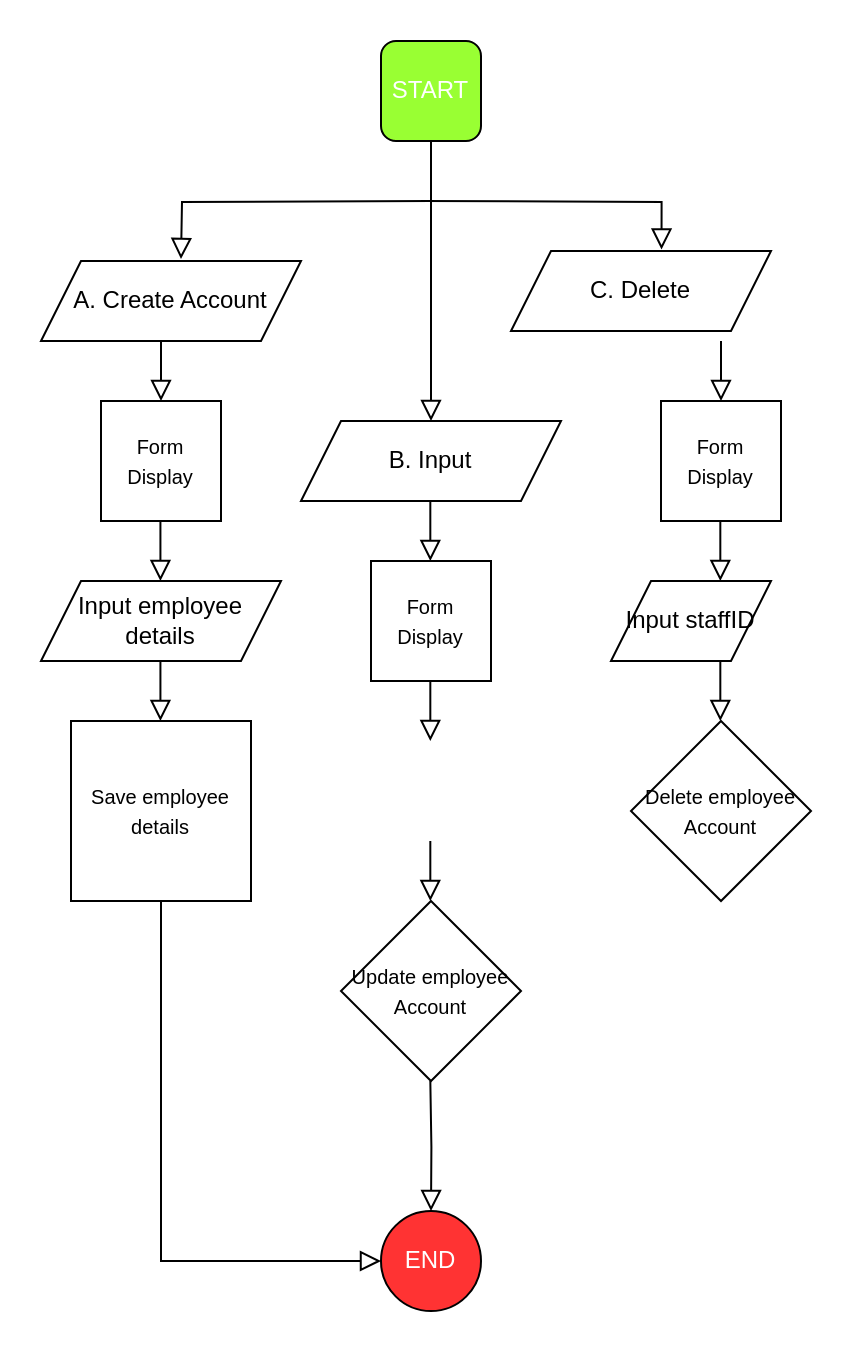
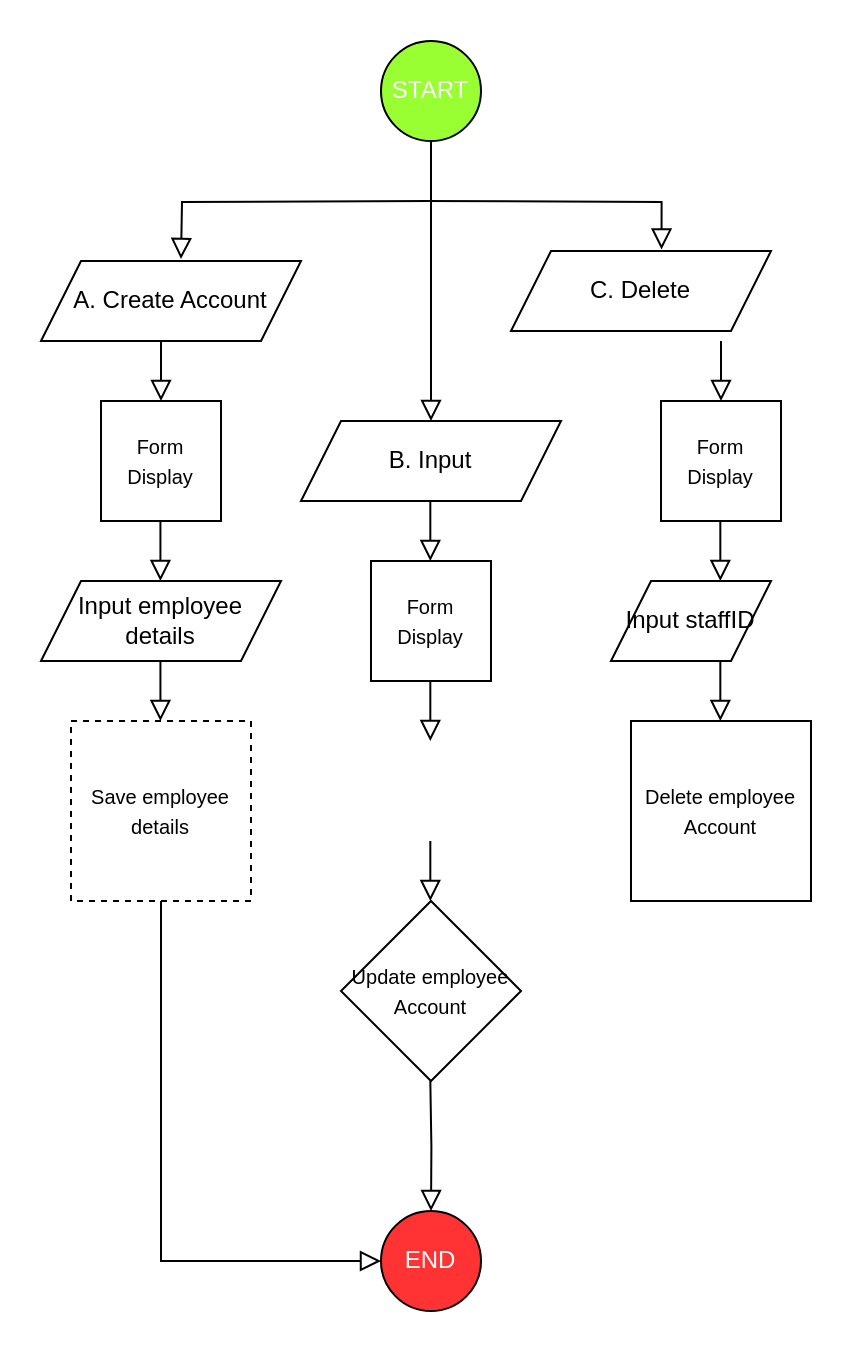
node "START": shape rounded rectangle -> ellipse
node "Save employee details": style solid -> dashed
node "Delete employee Account": shape diamond -> rectangle
